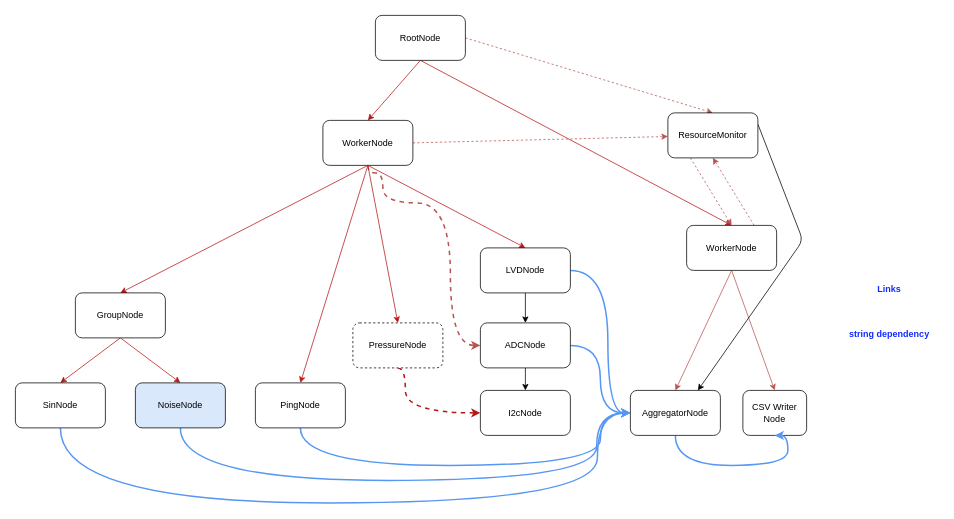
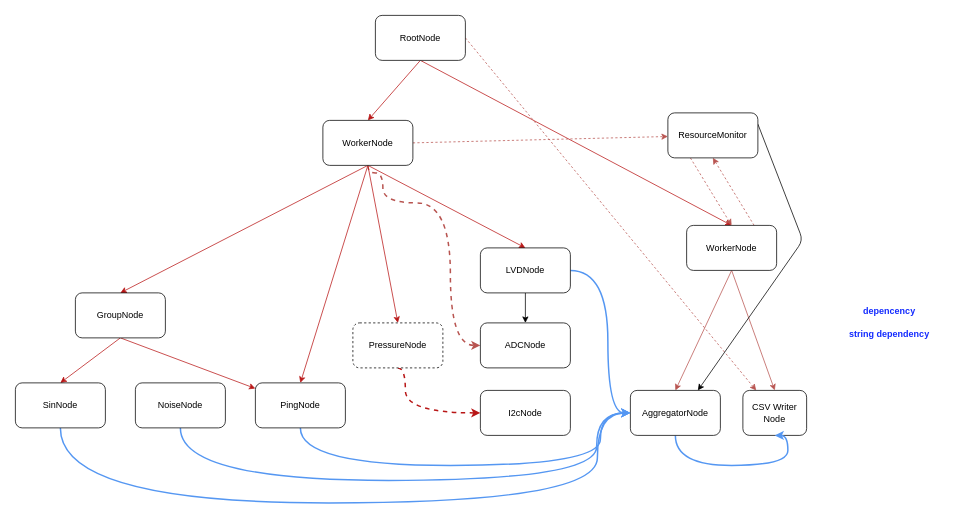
edge "RootNode" -> "ResourceMonitor": now "RootNode" -> "CSV Writer Node"
node "Links": removed
node "depencency": added
edge "GroupNode" -> "NoiseNode": now "GroupNode" -> "PingNode"
edge "ADCNode" -> "AggregatorNode": removed
edge "ADCNode" -> "I2cNode": removed
node "NoiseNode": fillcolor #dae8fc -> #ffffff
